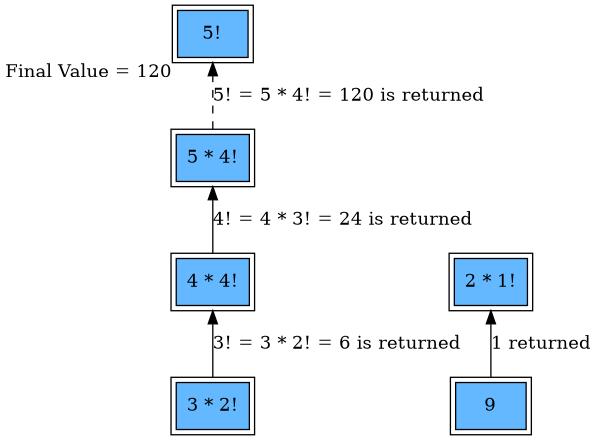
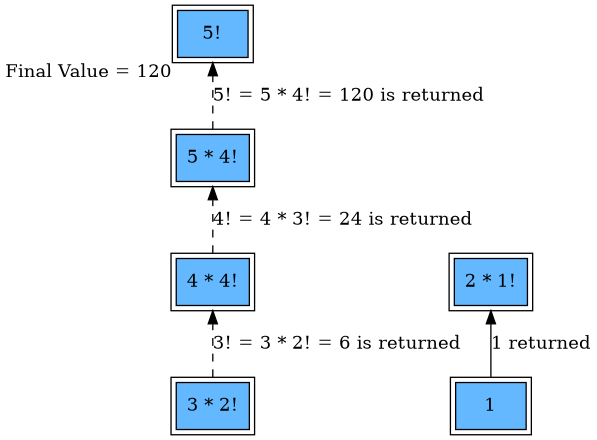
edge "4 * 4!" -> "5 * 4!": style solid -> dashed
edge "3 * 2!" -> "4 * 4!": style solid -> dashed
node "9": label "9" -> "1"
